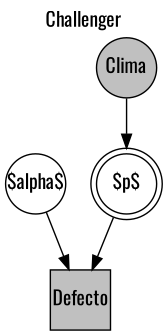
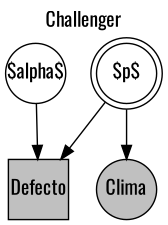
edge "Clima" -> "$p$": reversed
